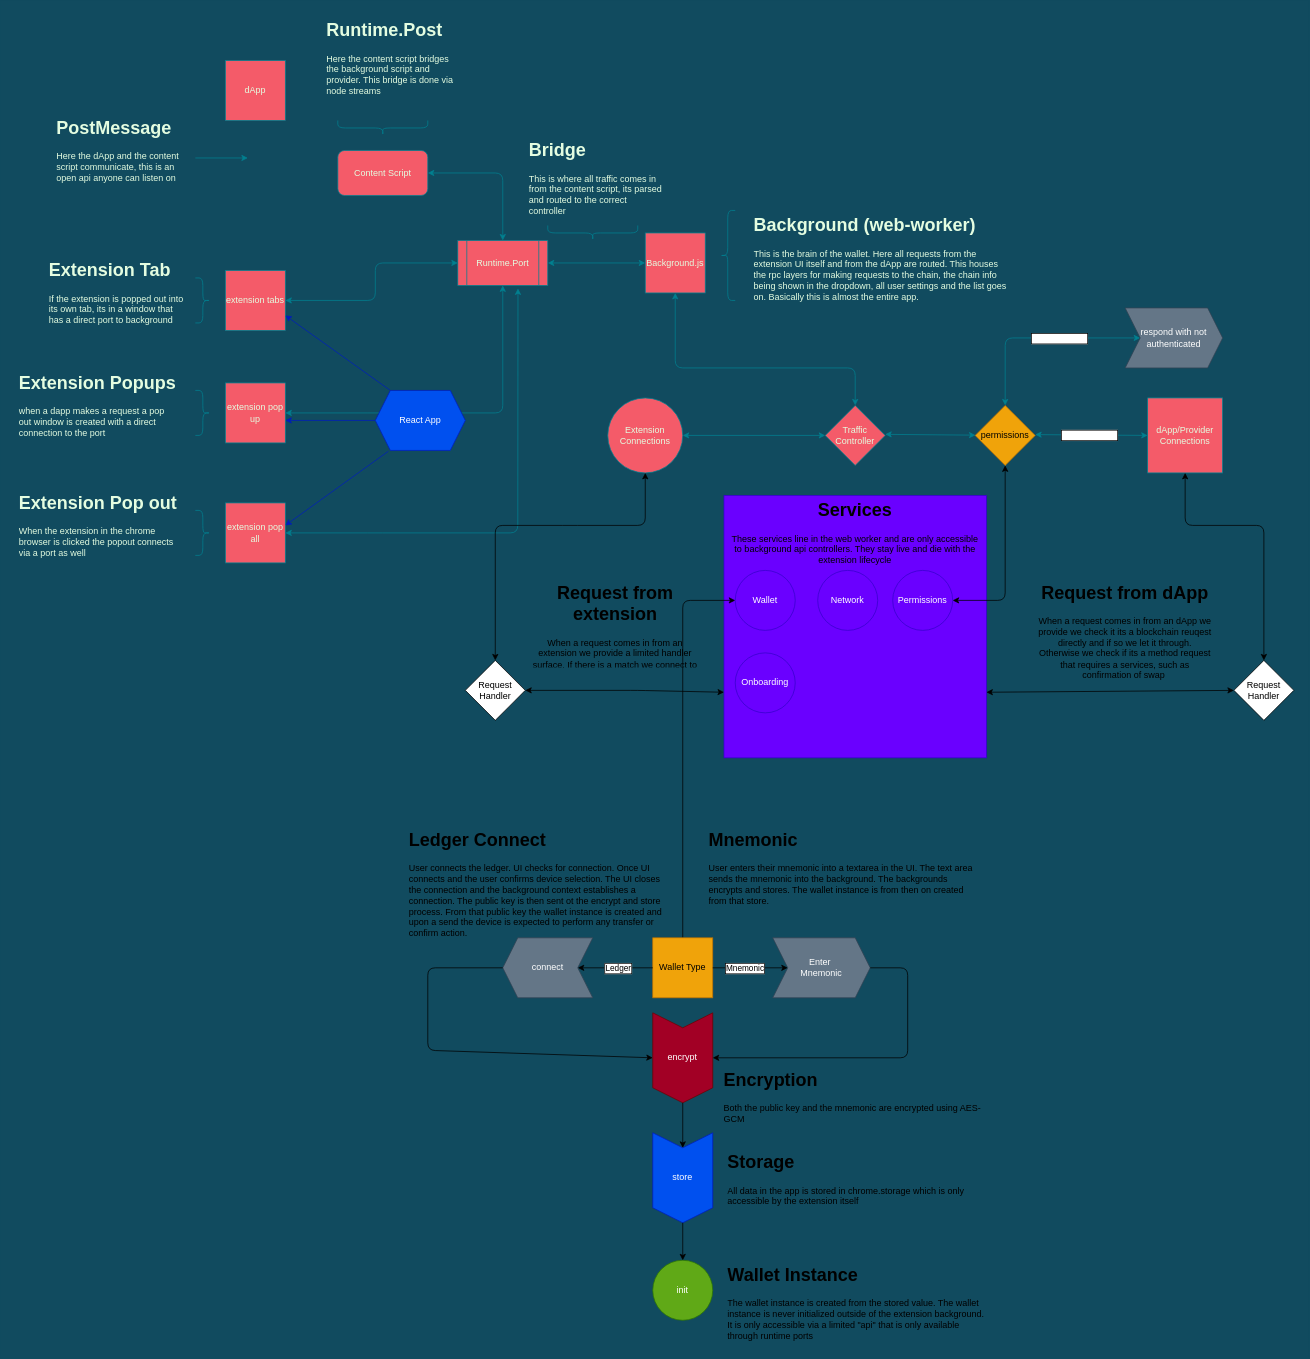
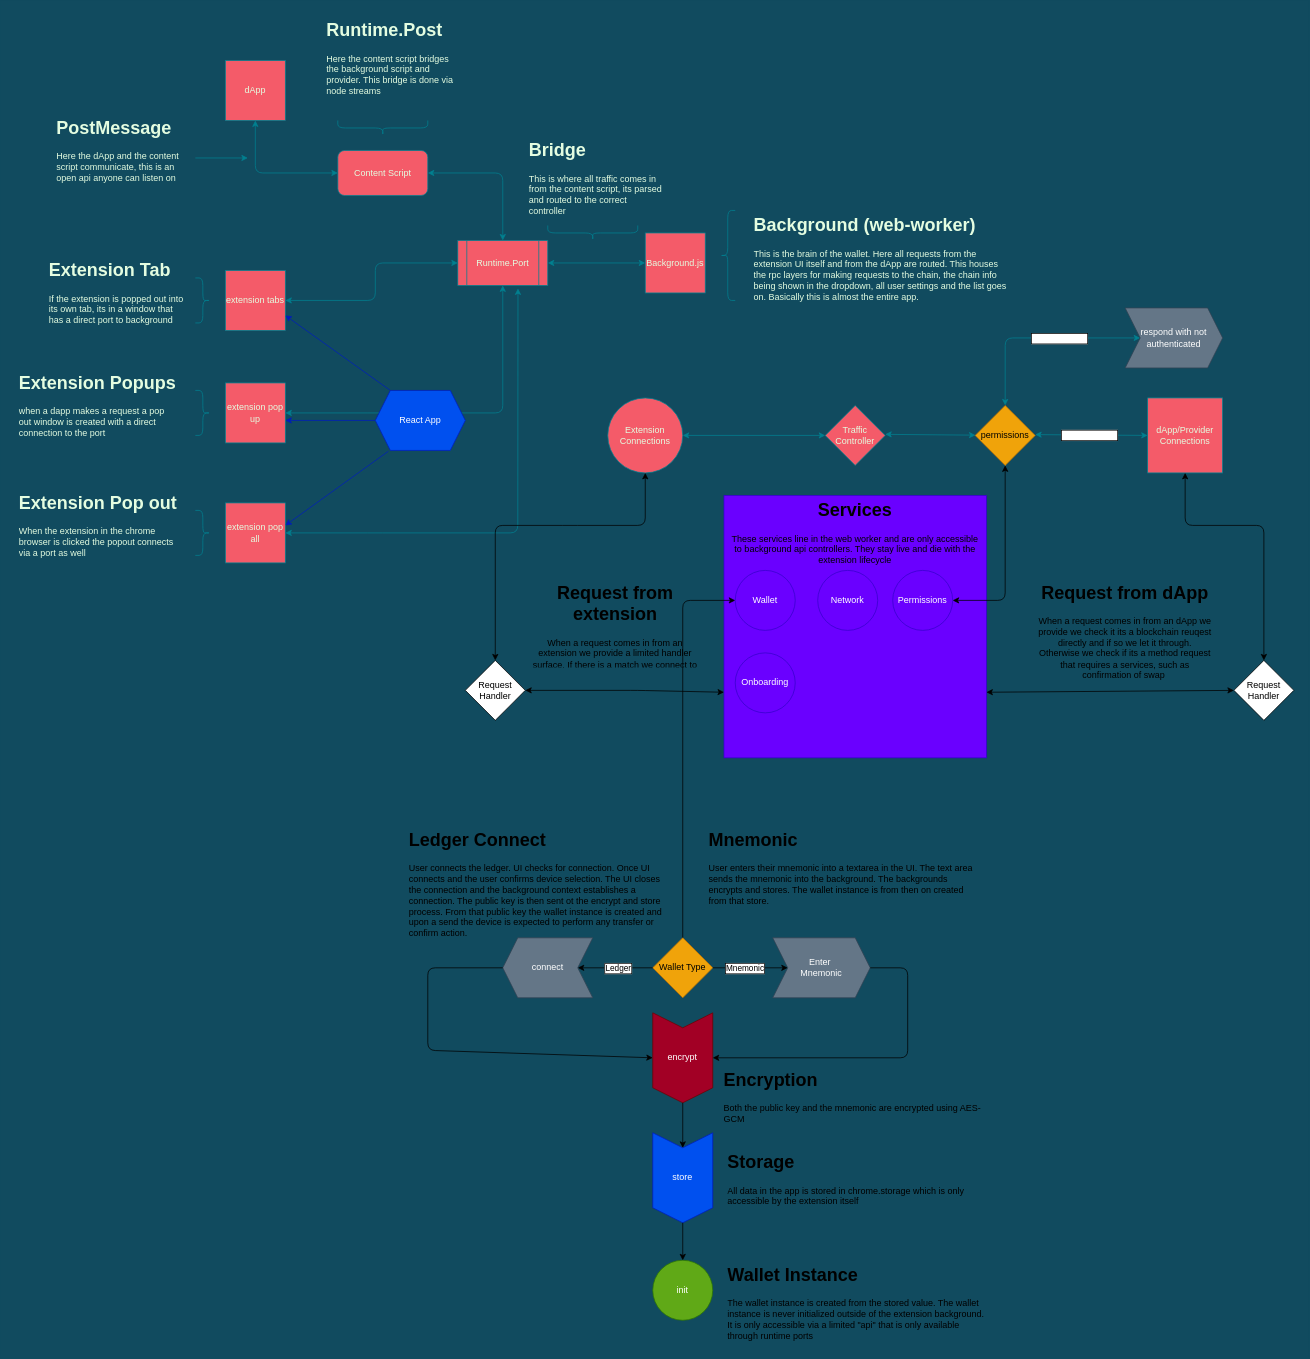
edge "dApp" -- "Content Script": added
edge "Background.js" -- "Traffic Controller": removed
node "Wallet Type": shape rectangle -> diamond
